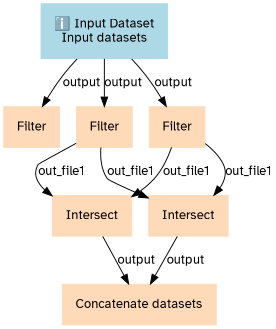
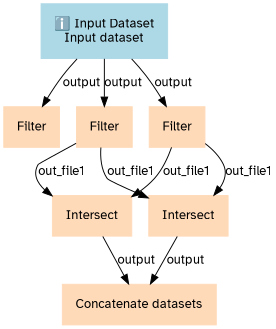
node "ℹ️ Input Dataset Input datasets": label "ℹ️ Input Dataset Input datasets" -> "ℹ️ Input Dataset Input dataset"
